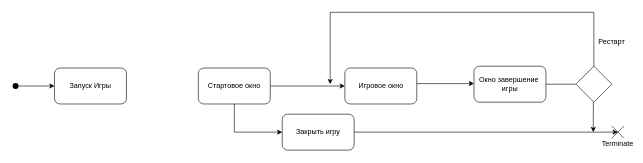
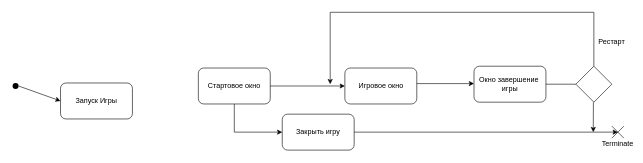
node "Запуск Игры": moved (90, 86) -> (96, 101)
